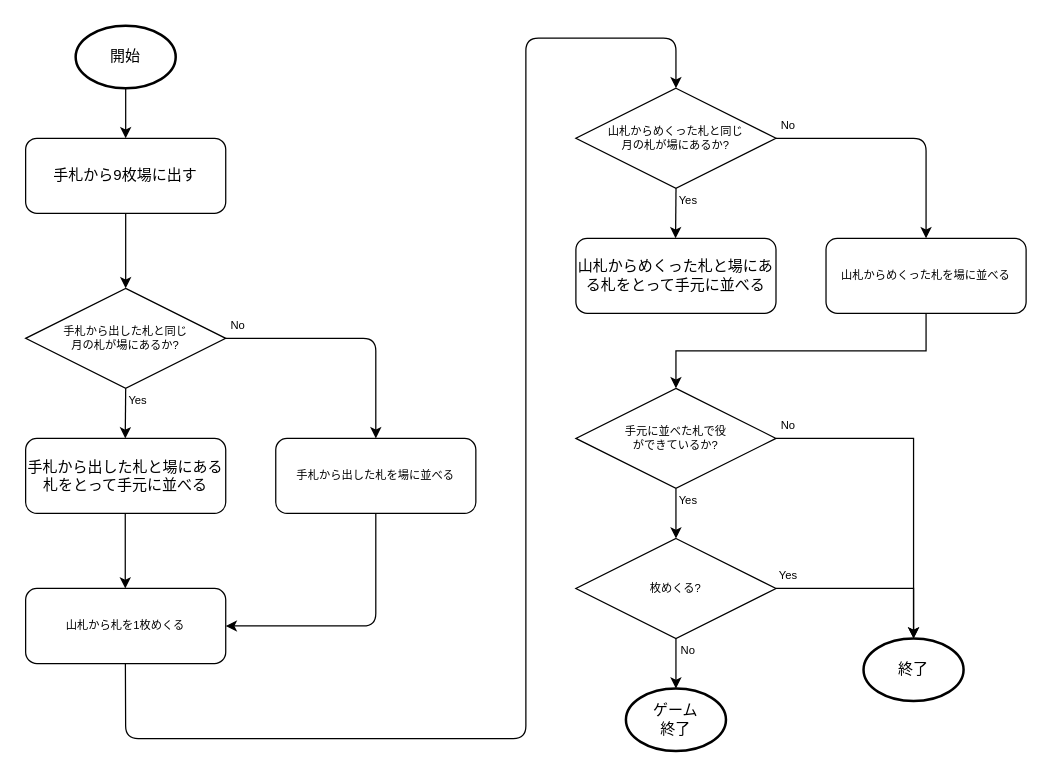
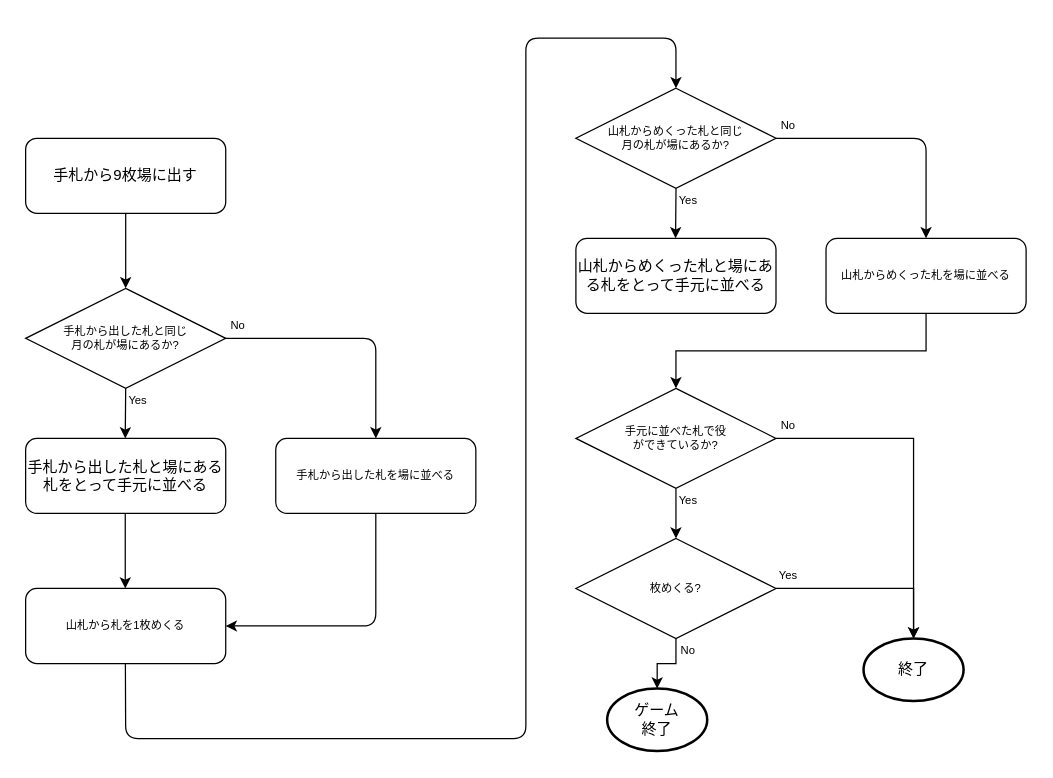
node "開始": removed
edge "開始" -> "手札から9枚場に出す": removed
node "ゲーム 終了": moved (676, 719) -> (657, 719)
